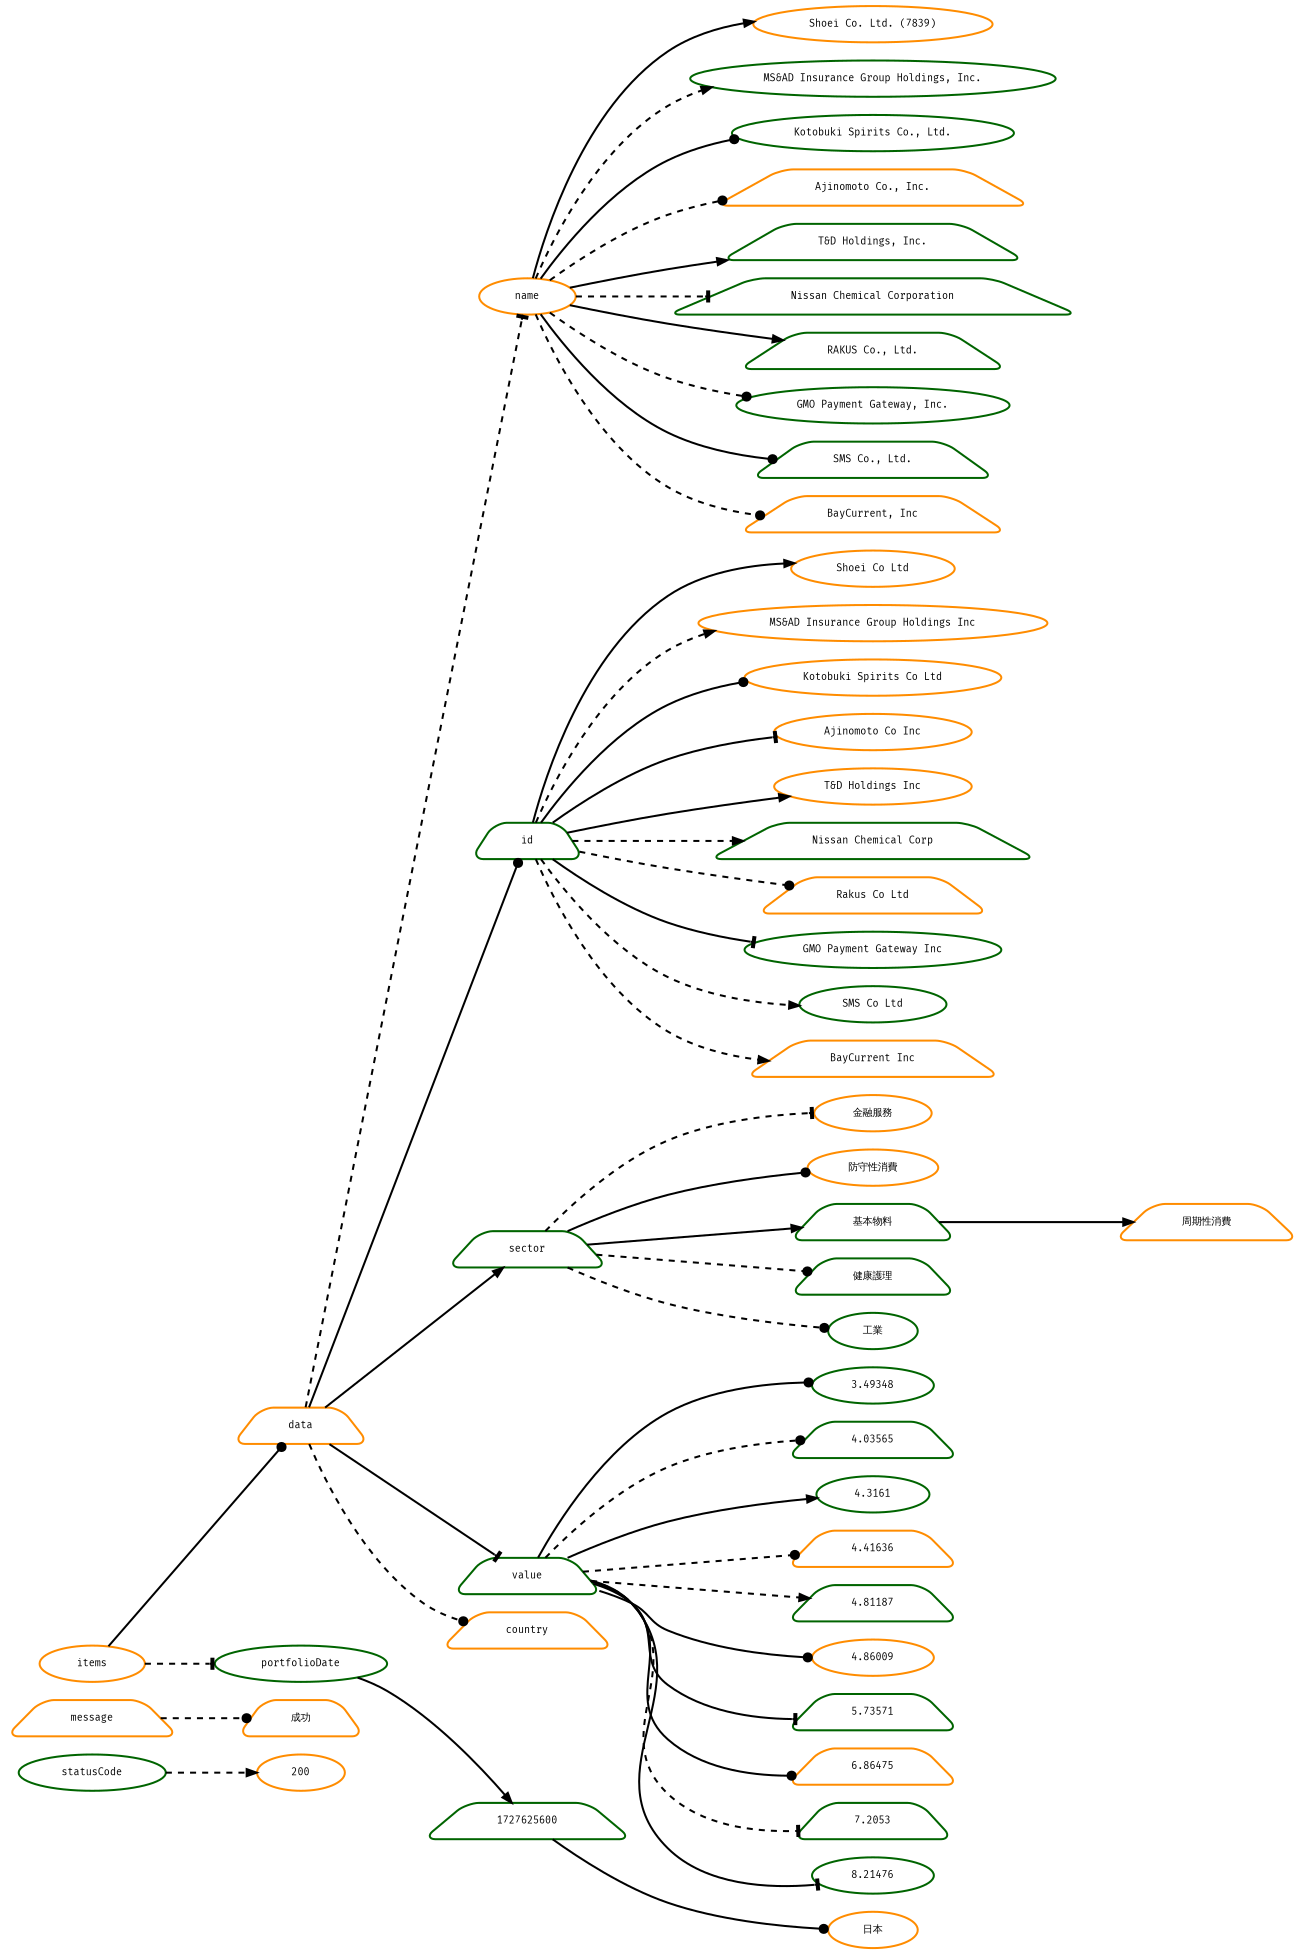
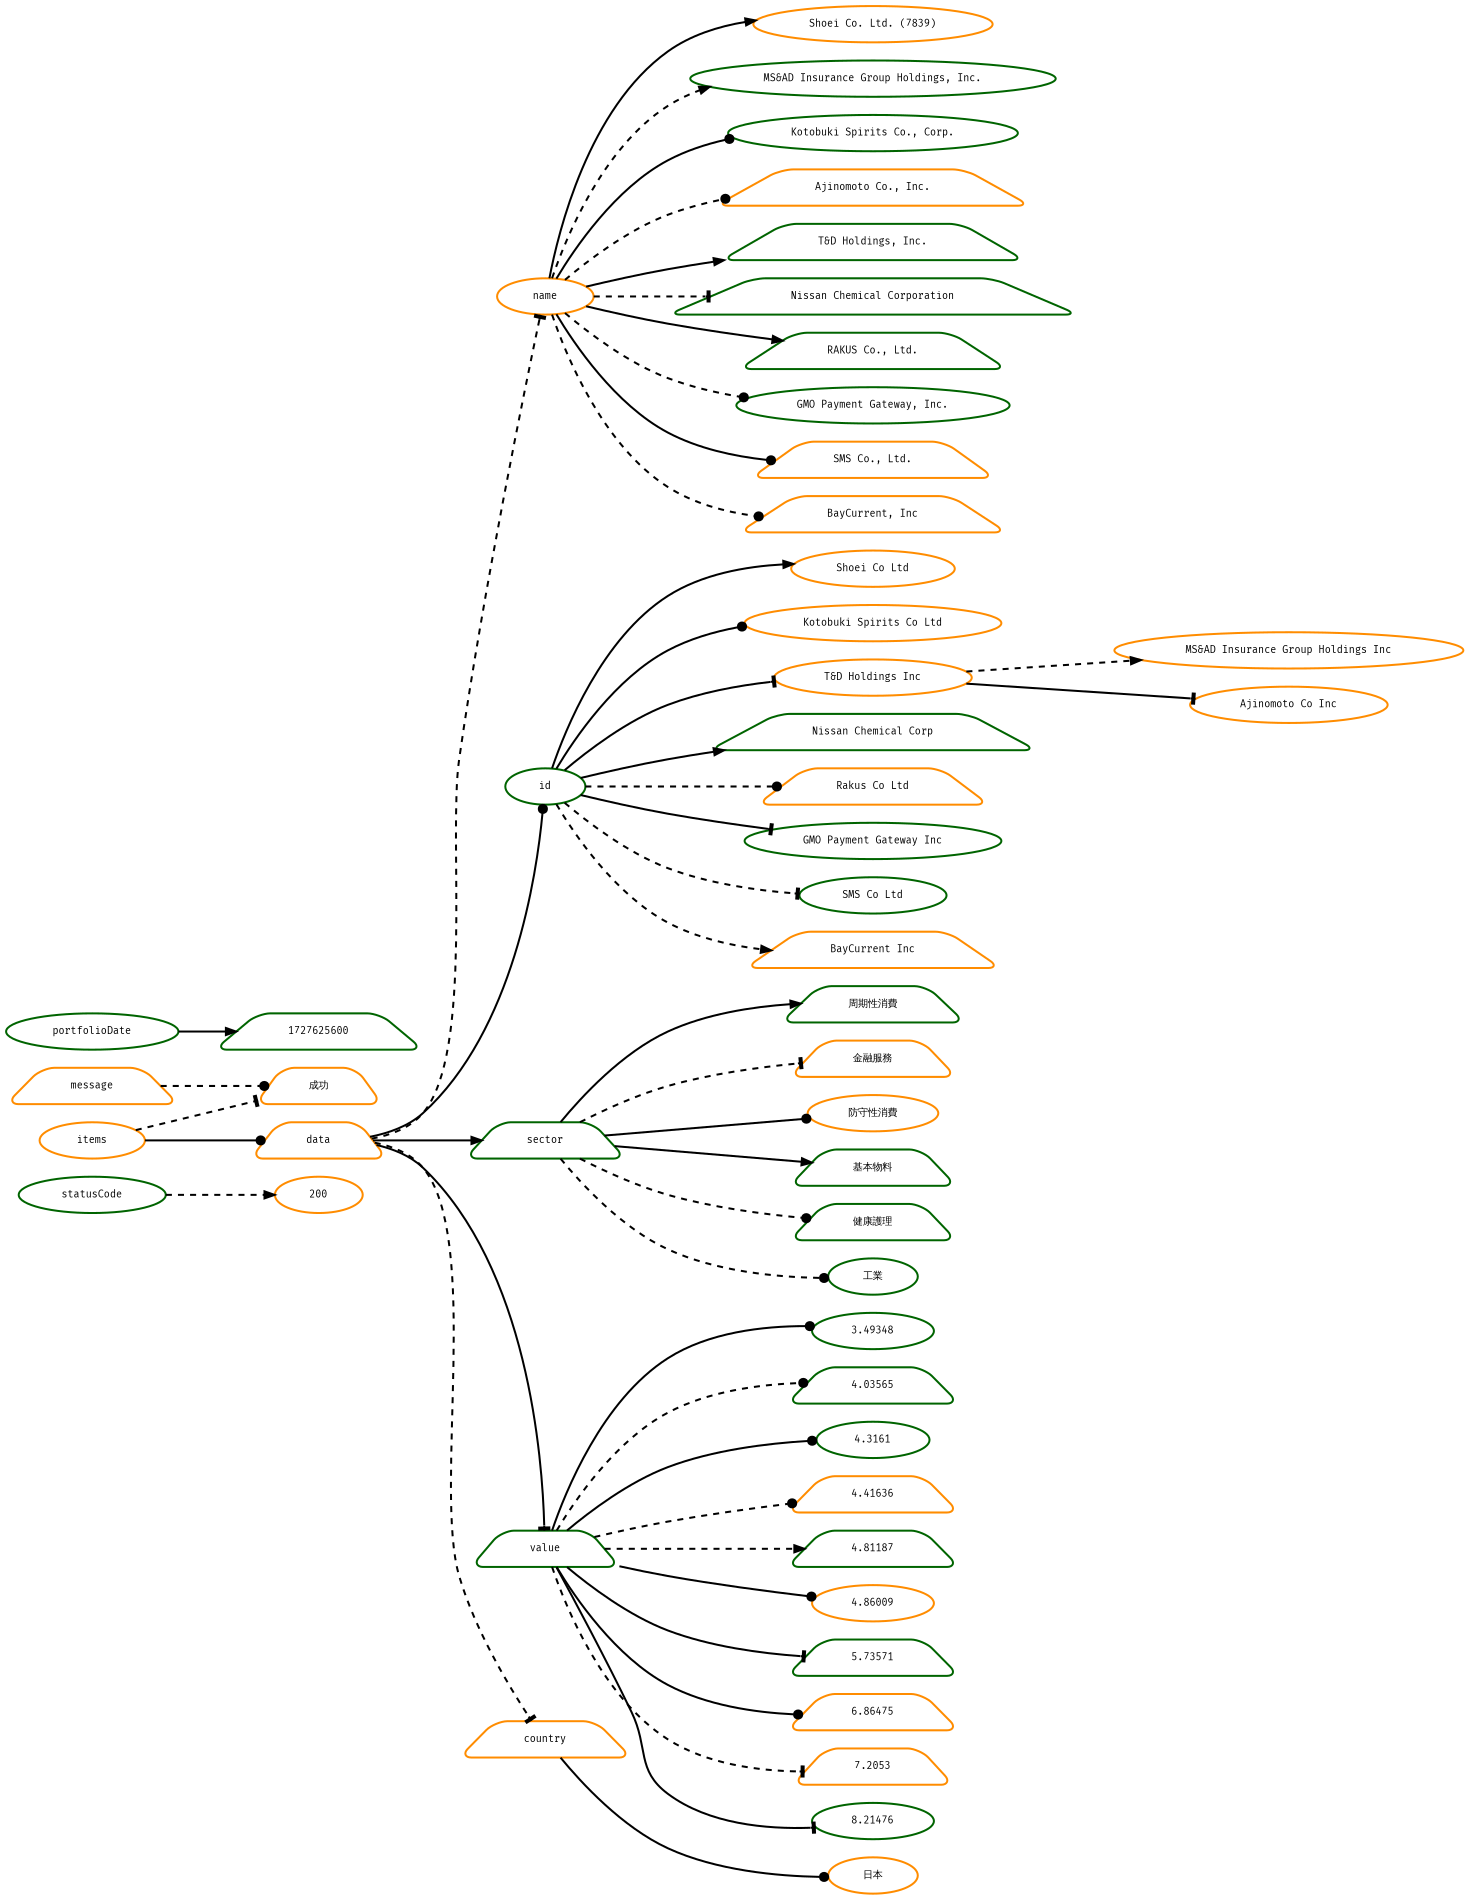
node "Kotobuki Spirits Co., Ltd.": label "Kotobuki Spirits Co., Ltd." -> "Kotobuki Spirits Co., Corp."
node "SMS Co., Ltd.": color darkgreen -> darkorange
edge "id" -> "MS&AD Insurance Group Holdings Inc": now "T&D Holdings Inc" -> "MS&AD Insurance Group Holdings Inc"
edge "id" -> "Ajinomoto Co Inc": now "T&D Holdings Inc" -> "Ajinomoto Co Inc"
edge "id" -> "T&D Holdings Inc": arrowhead normal -> tee
node "id": shape trapezium -> ellipse
edge "id" -> "Nissan Chemical Corp": style dashed -> bold
edge "id" -> "SMS Co Ltd": arrowhead normal -> tee
node "金融服務": shape ellipse -> trapezium
edge "基本物料" -> "周期性消費": now "sector" -> "周期性消費"
node "周期性消費": color darkorange -> darkgreen
edge "value" -> "4.3161": arrowhead normal -> dot
edge "data" -> "country": arrowhead dot -> tee
edge "items" -> "portfolioDate": now "items" -> "成功"
node "7.2053": color darkgreen -> darkorange
edge "1727625600" -> "日本": now "country" -> "日本"
